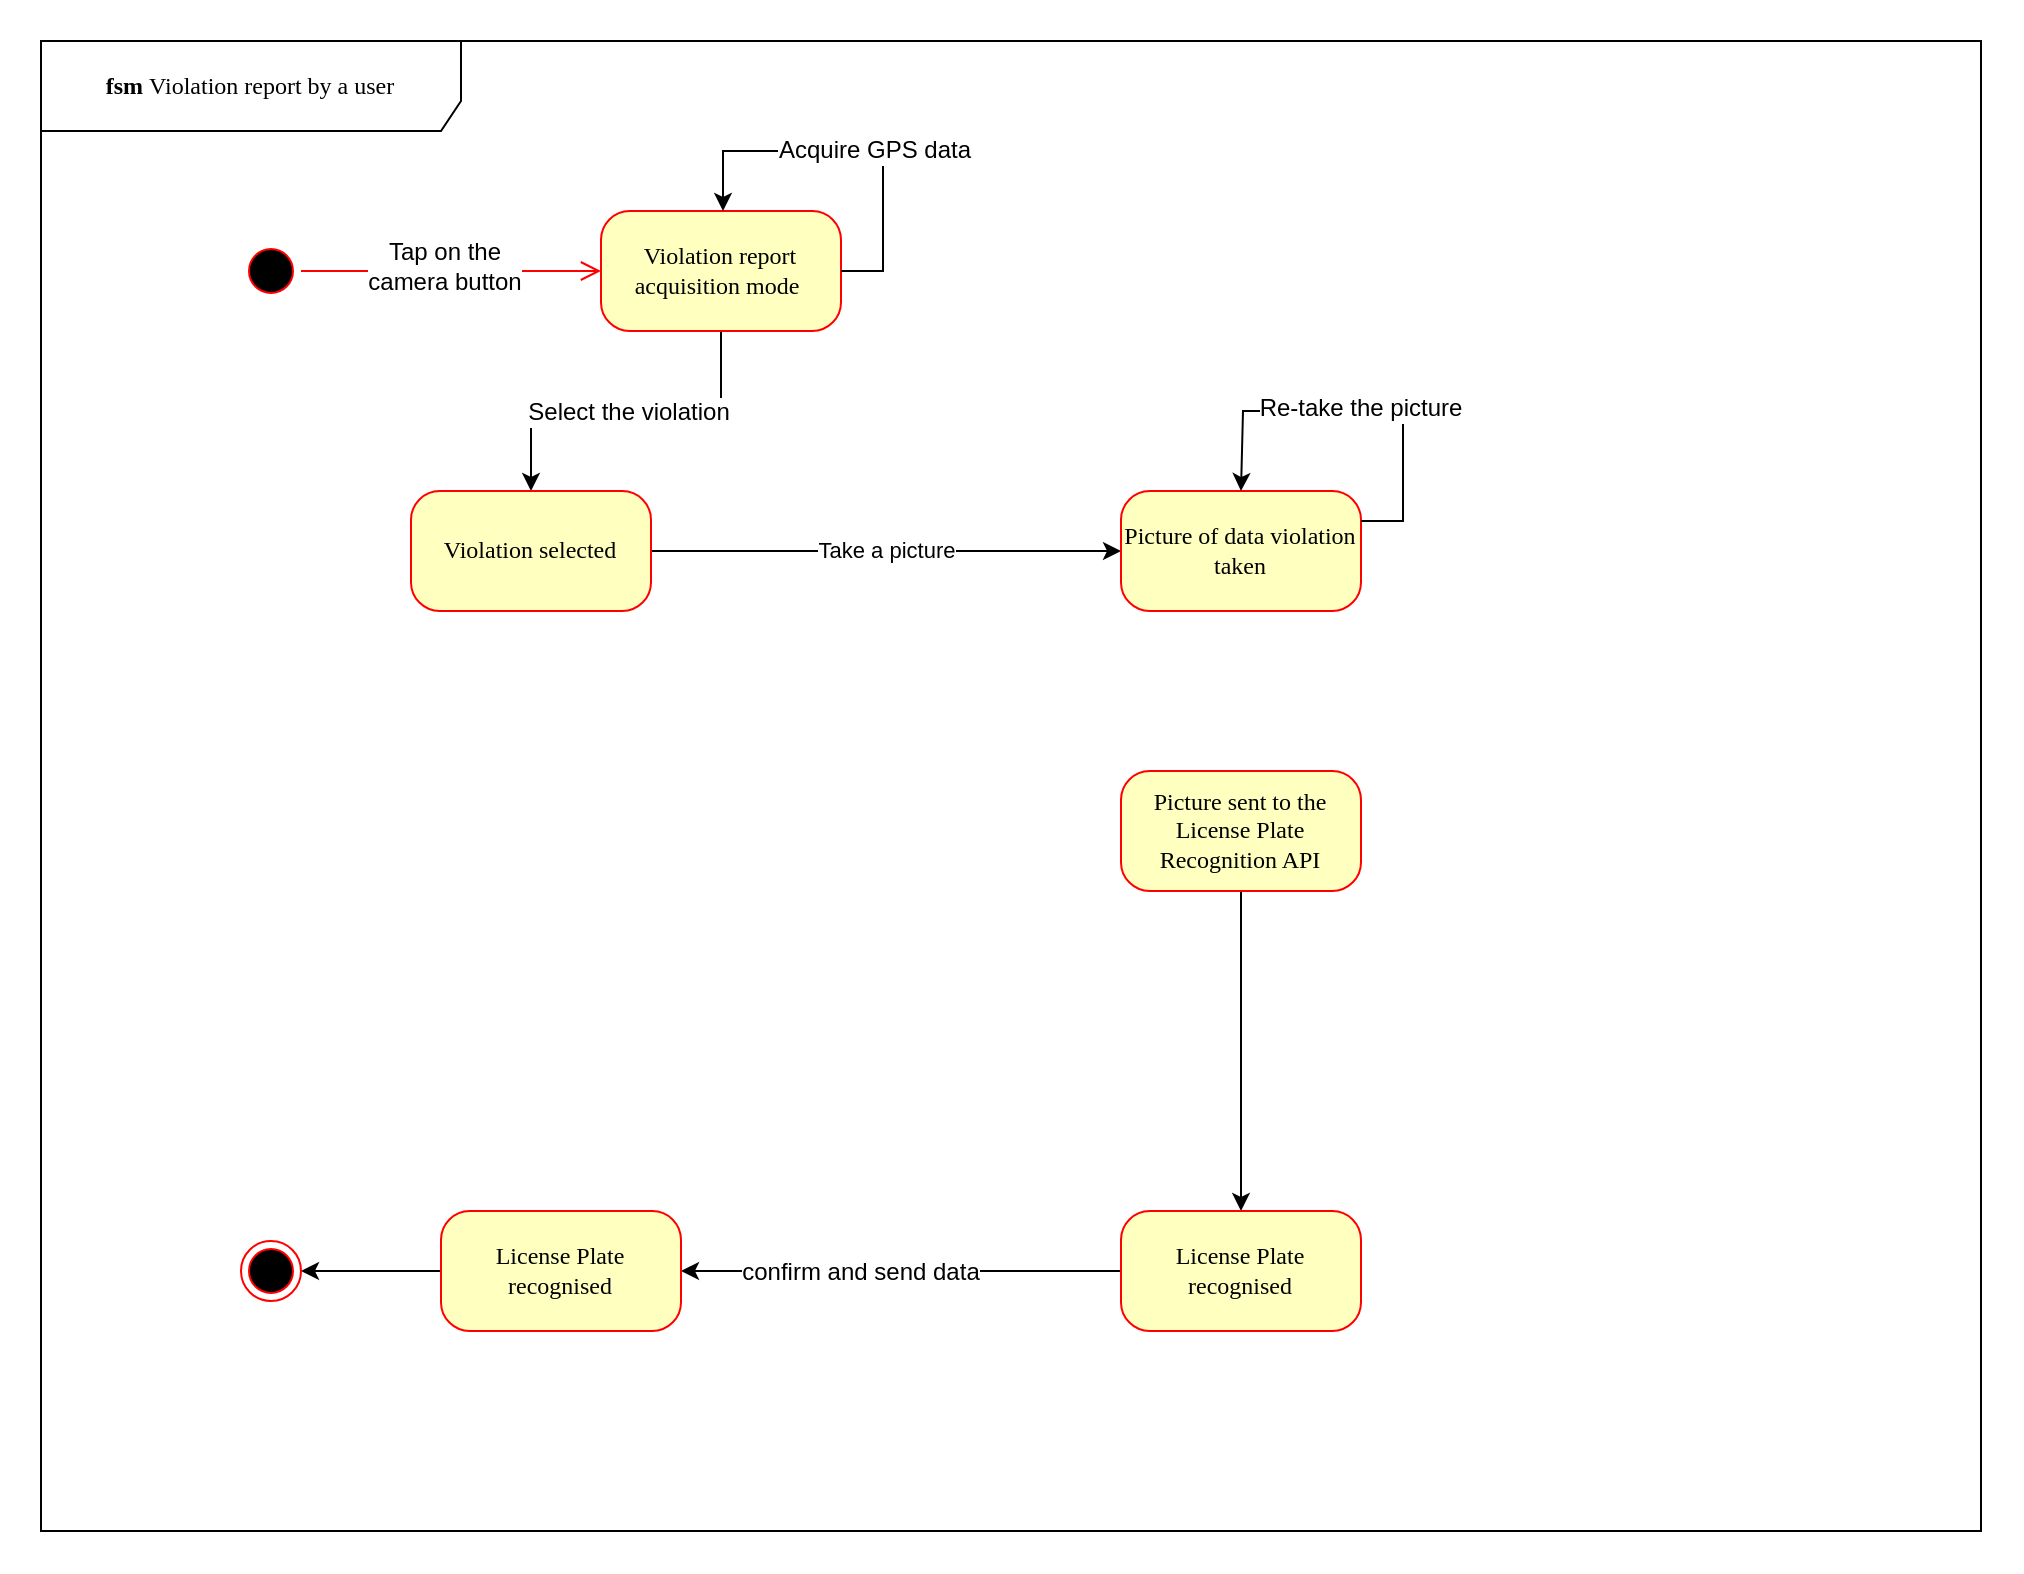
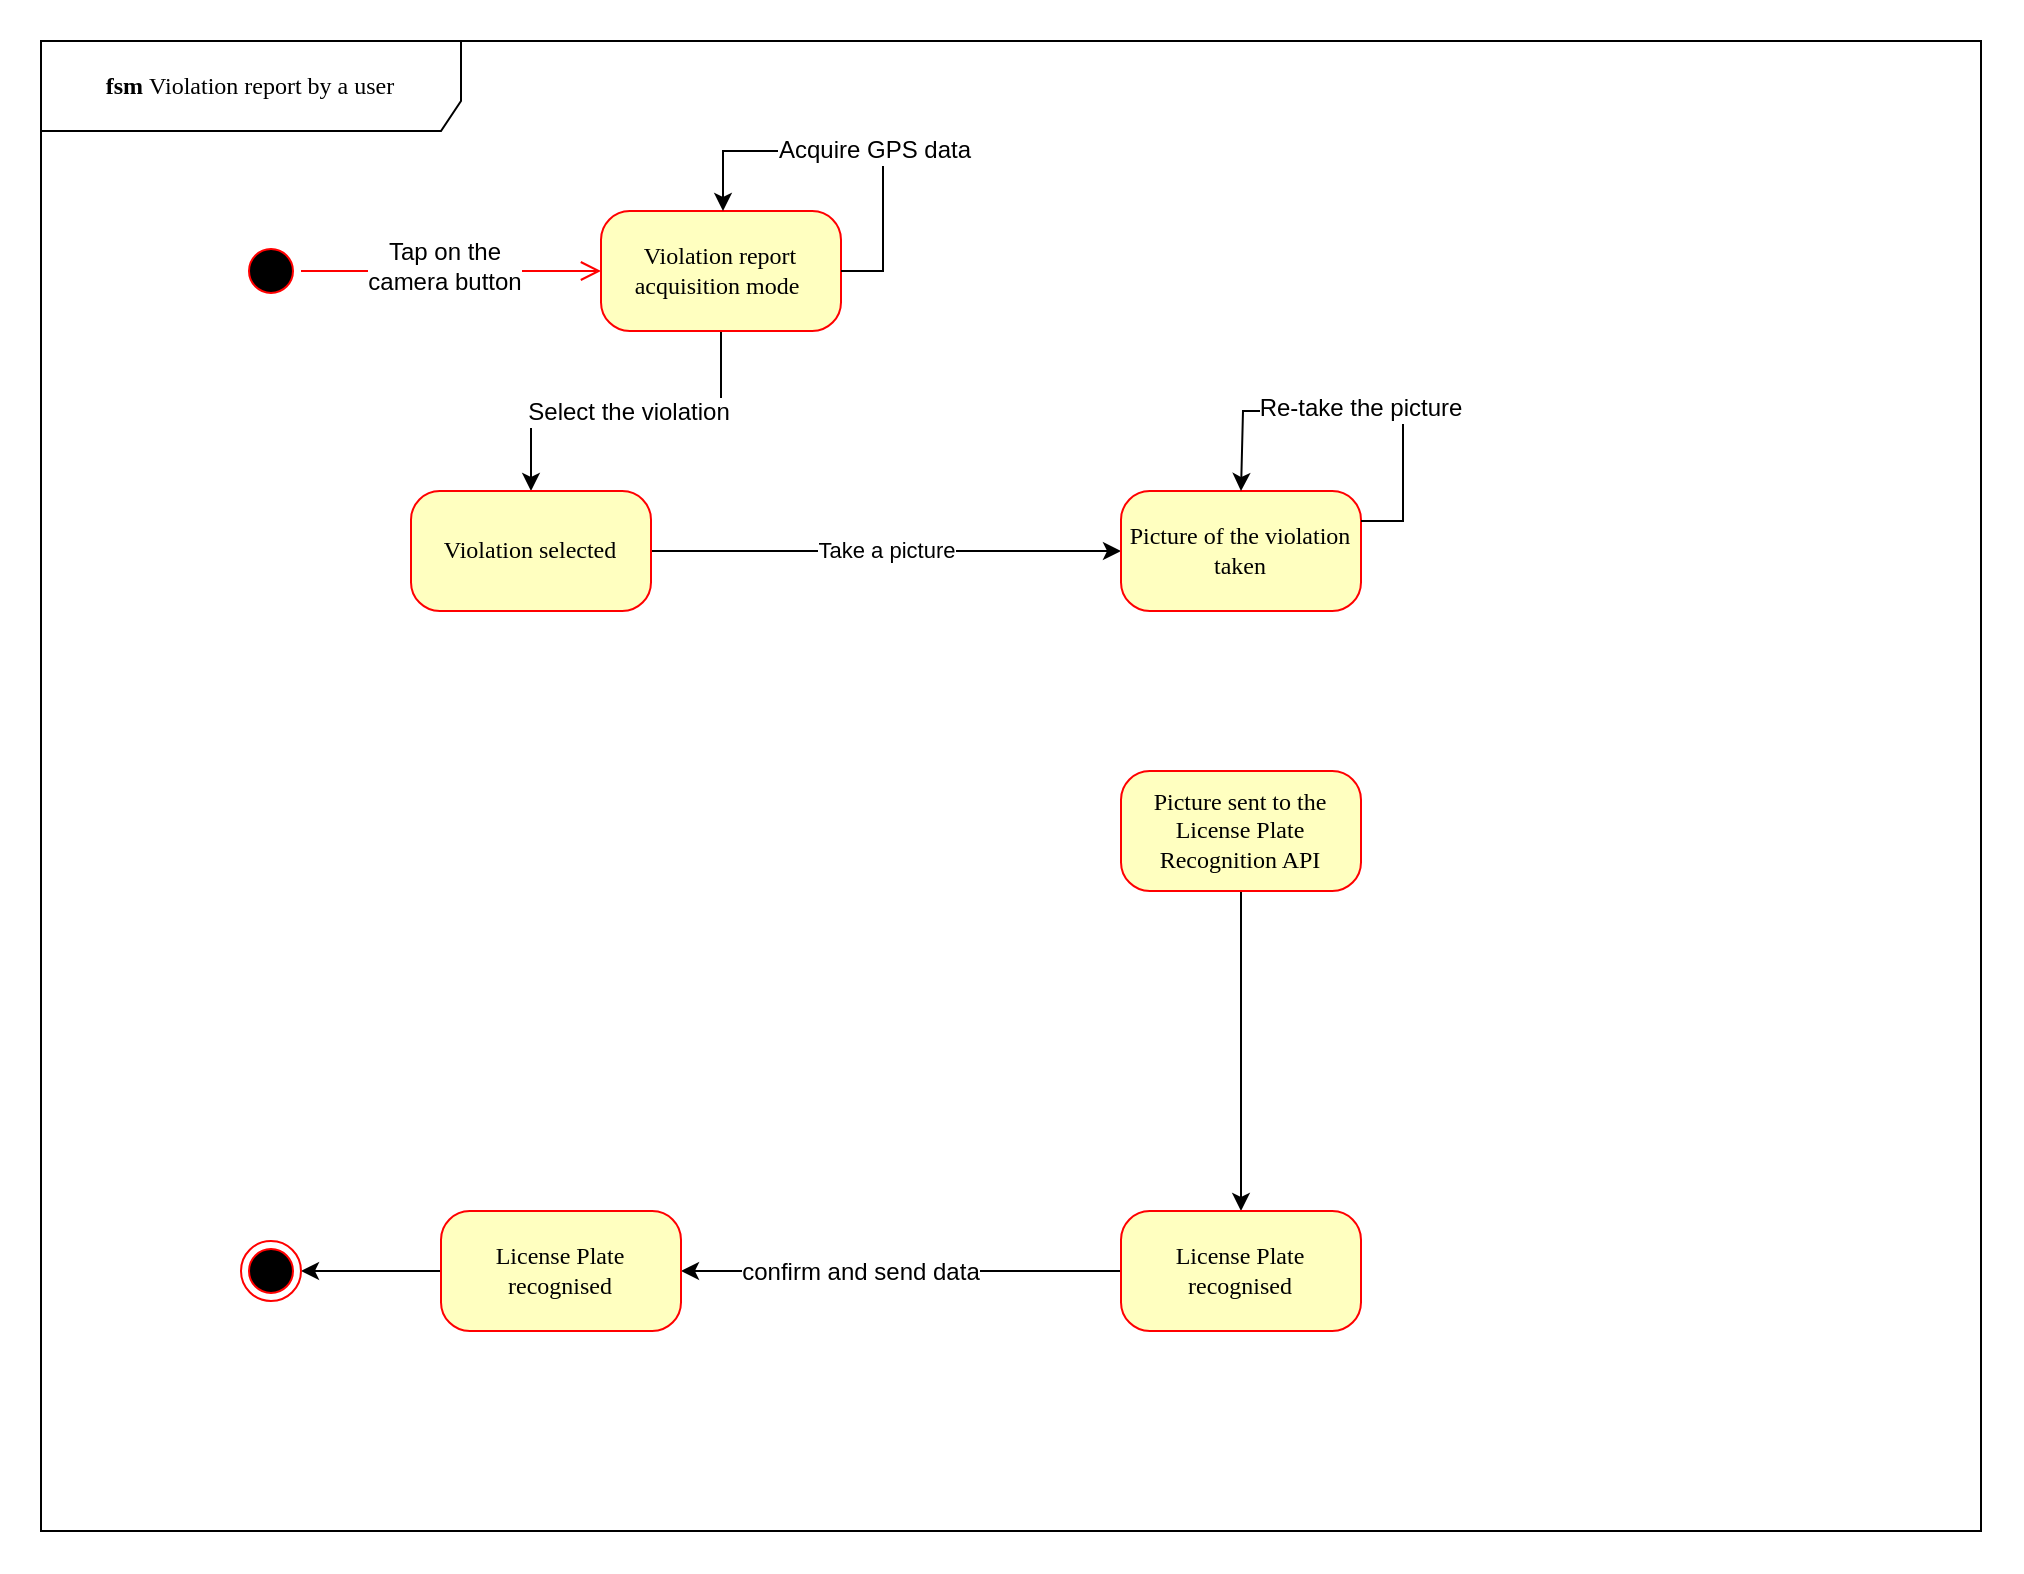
node "Picture of data violation taken": label "Picture of data violation taken" -> "Picture of the violation taken"
